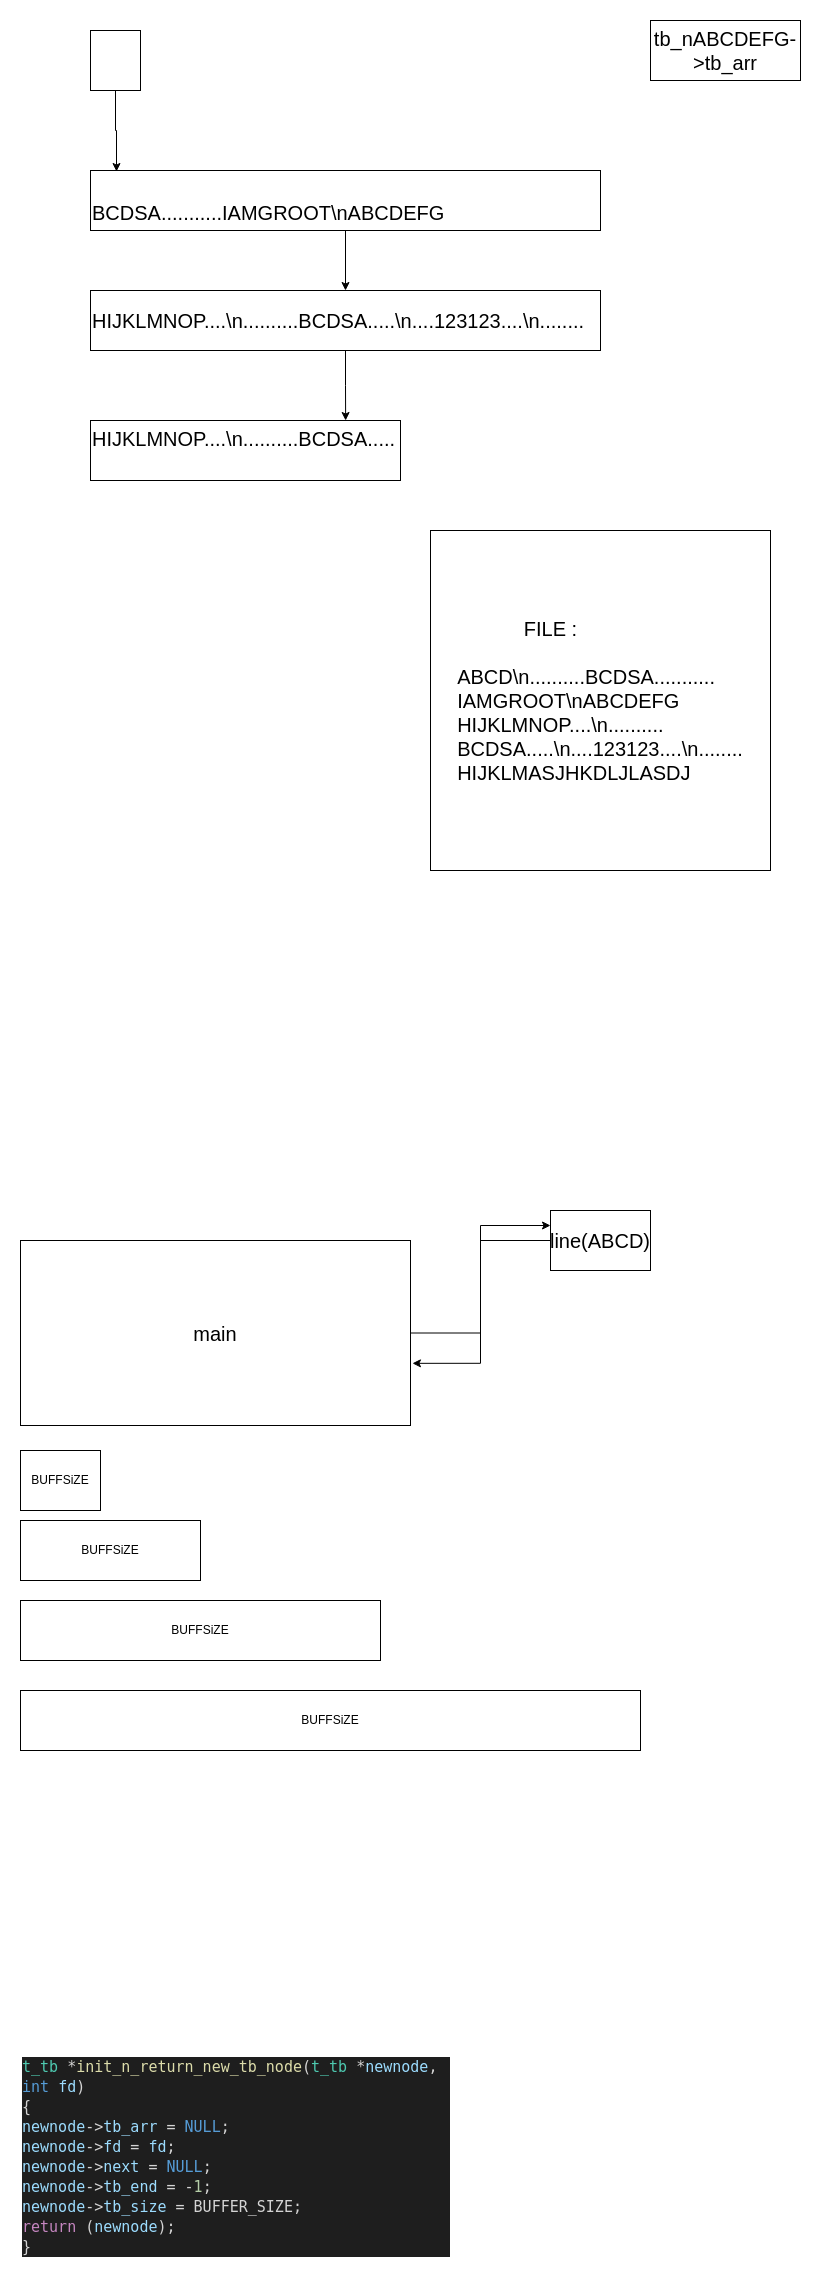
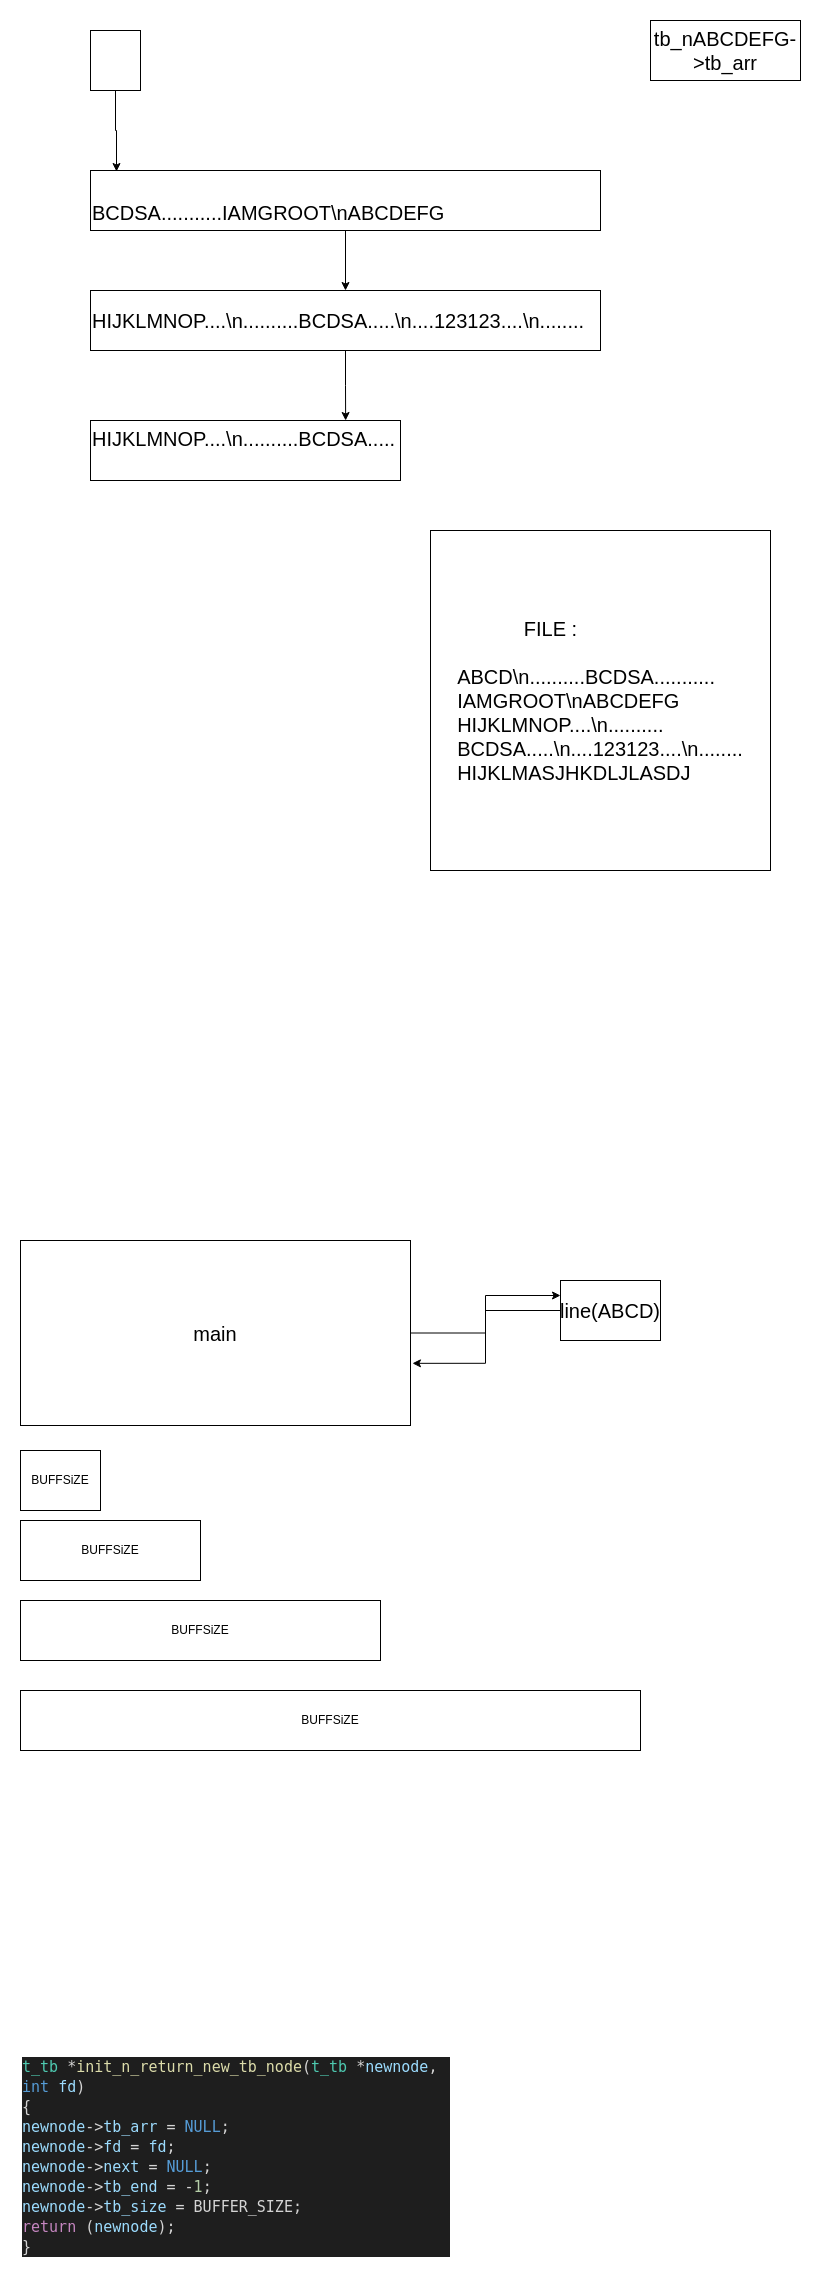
node "line(ABCD)": moved (601, 1241) -> (611, 1311)
